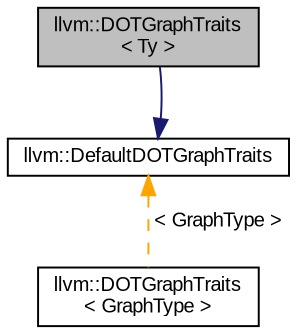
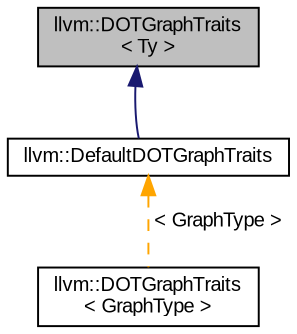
edge "llvm::DOTGraphTraits < Ty >" -> "llvm::DefaultDOTGraphTraits": reversed
